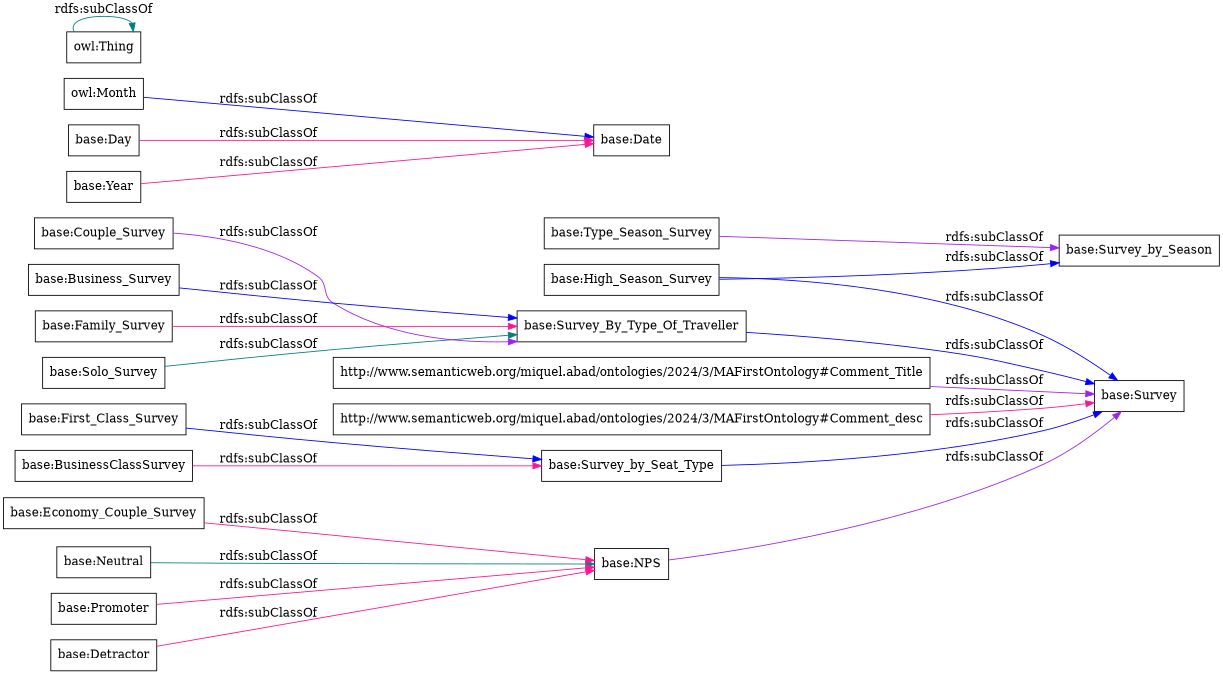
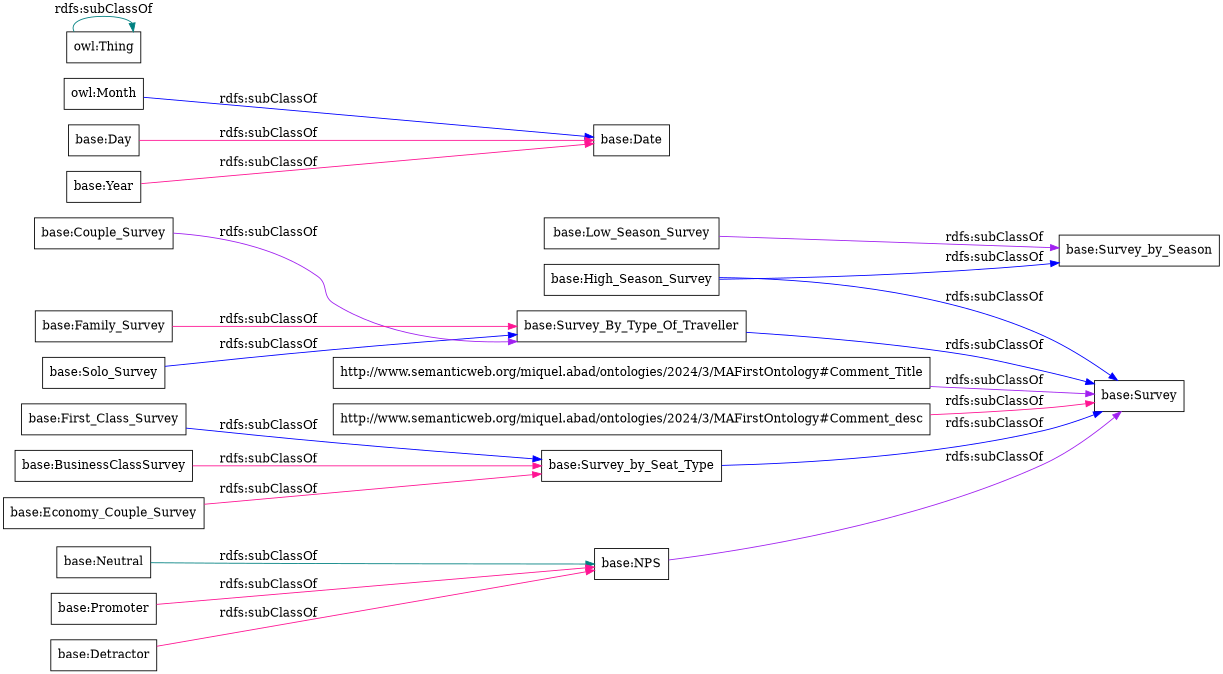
node "base:Type_Season_Survey": label "base:Type_Season_Survey" -> "base:Low_Season_Survey"
node "base:Business_Survey": removed
edge "base:Solo_Survey" -> "base:Survey_By_Type_Of_Traveller": color teal -> blue
edge "base:Economy_Couple_Survey" -> "base:NPS": now "base:Economy_Couple_Survey" -> "base:Survey_by_Seat_Type"
